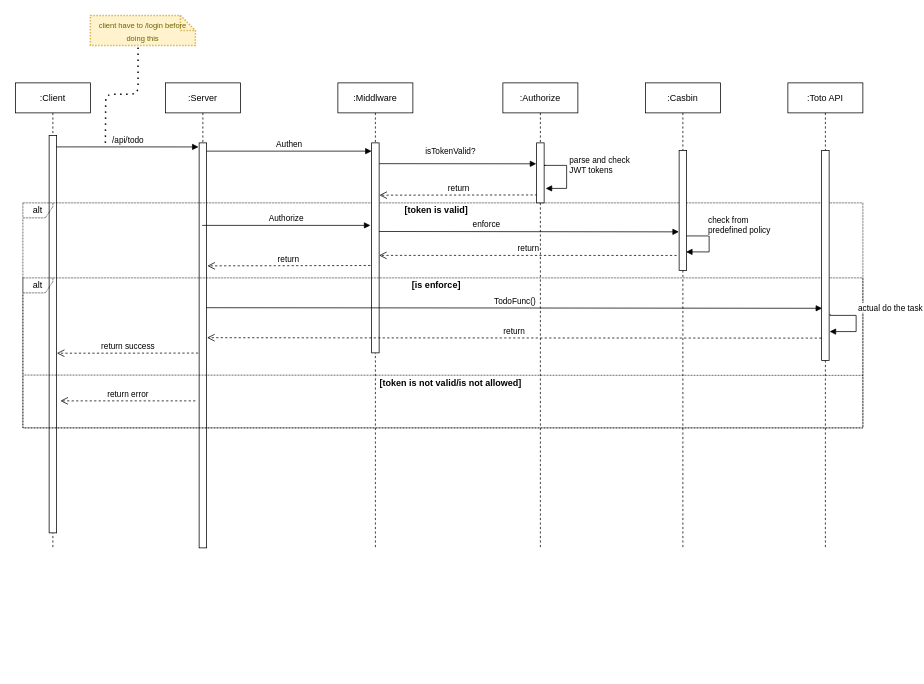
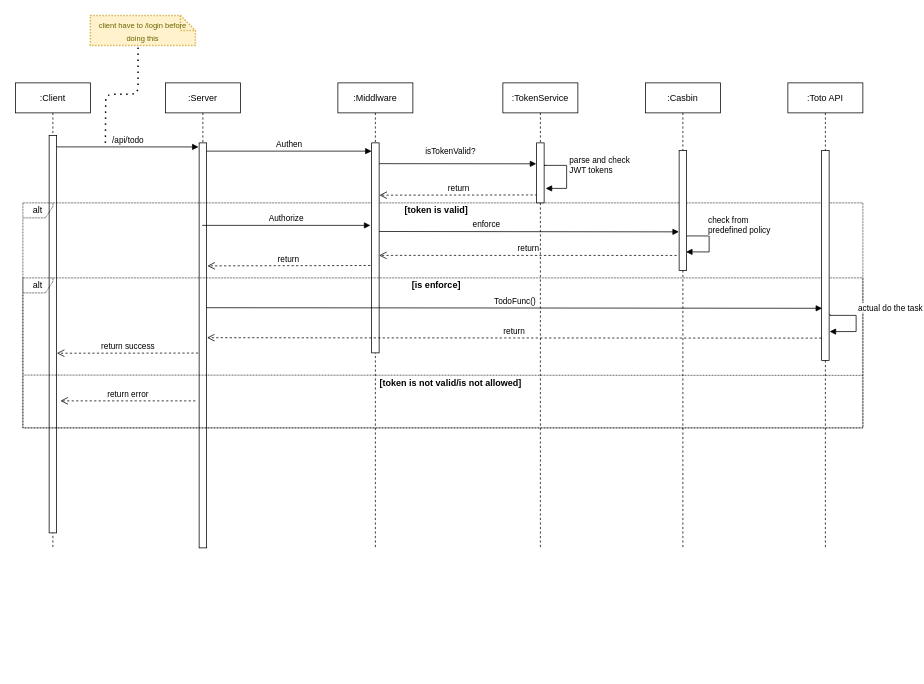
node ":Authorize": label ":Authorize" -> ":TokenService"
